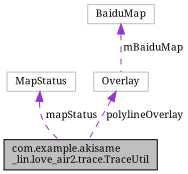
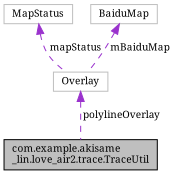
edge "com.example.akisame _lin.love_air2.trace.TraceUtil" -> "MapStatus": now "Overlay" -> "MapStatus"
